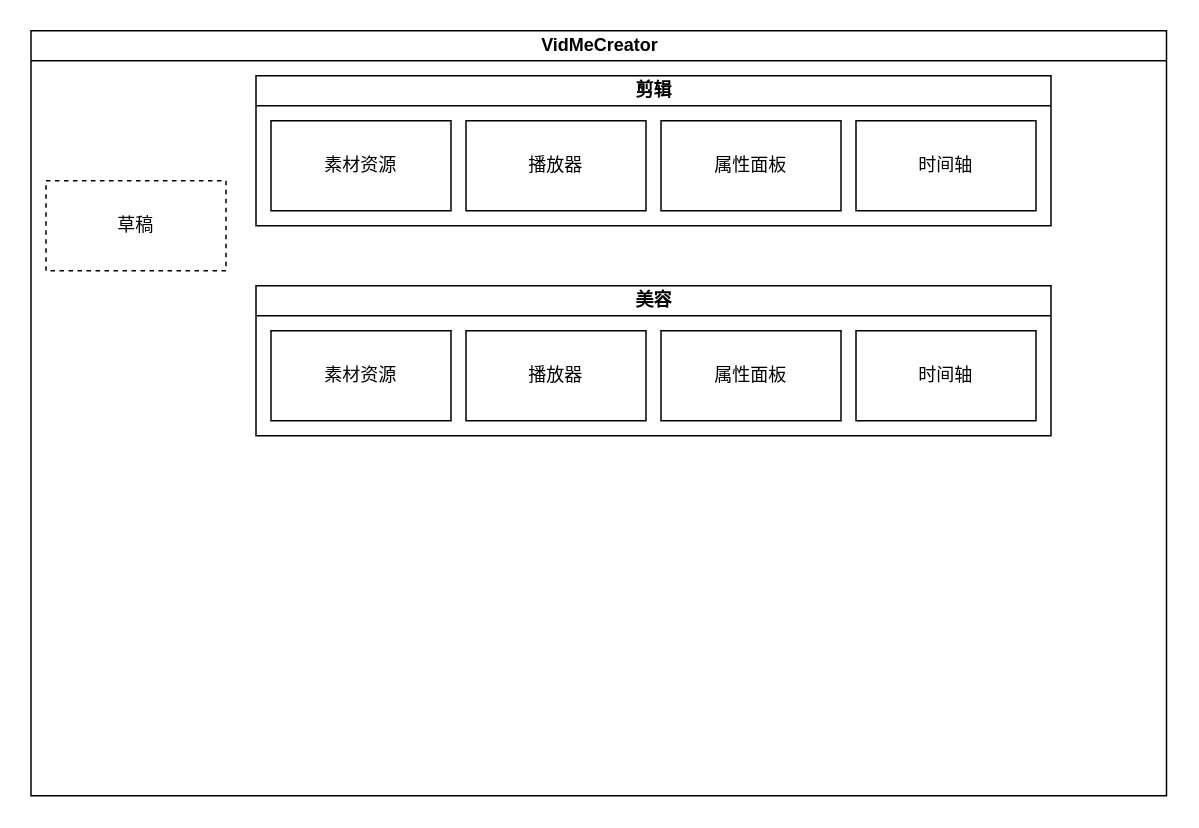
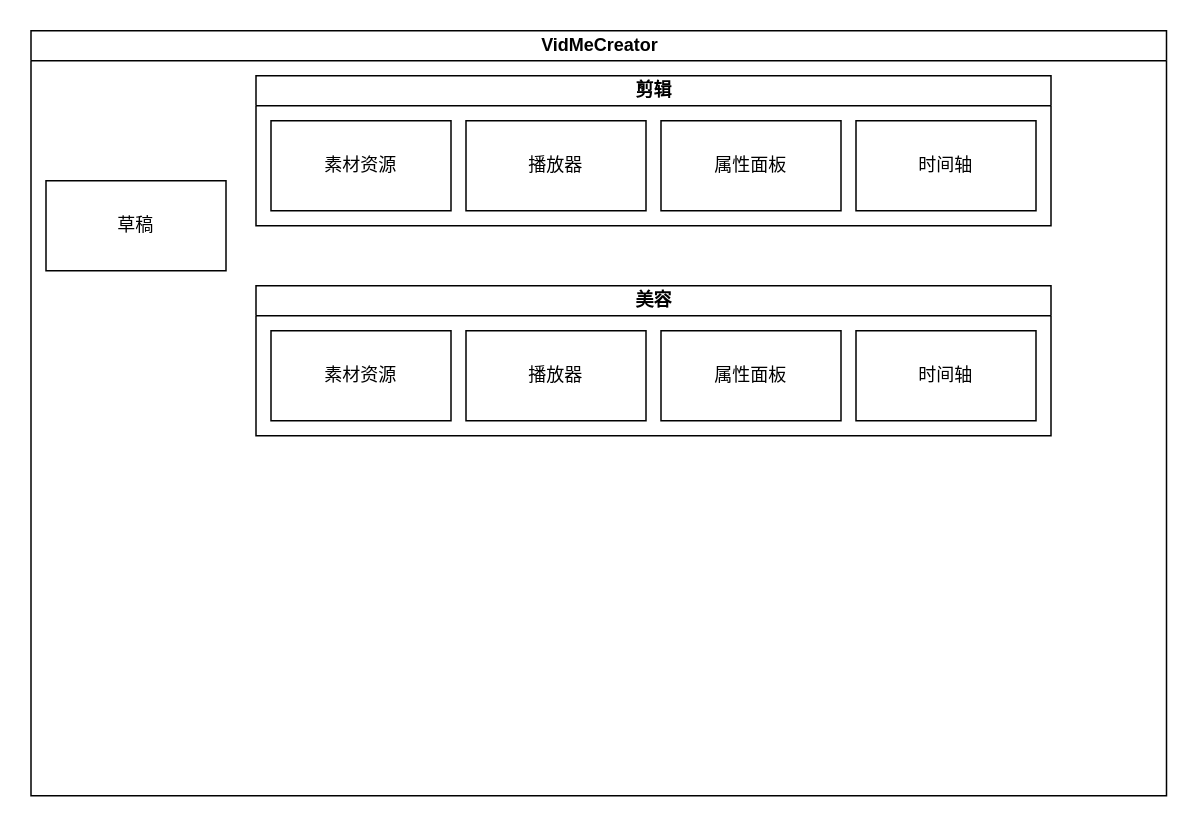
node "草稿": style dashed -> solid
